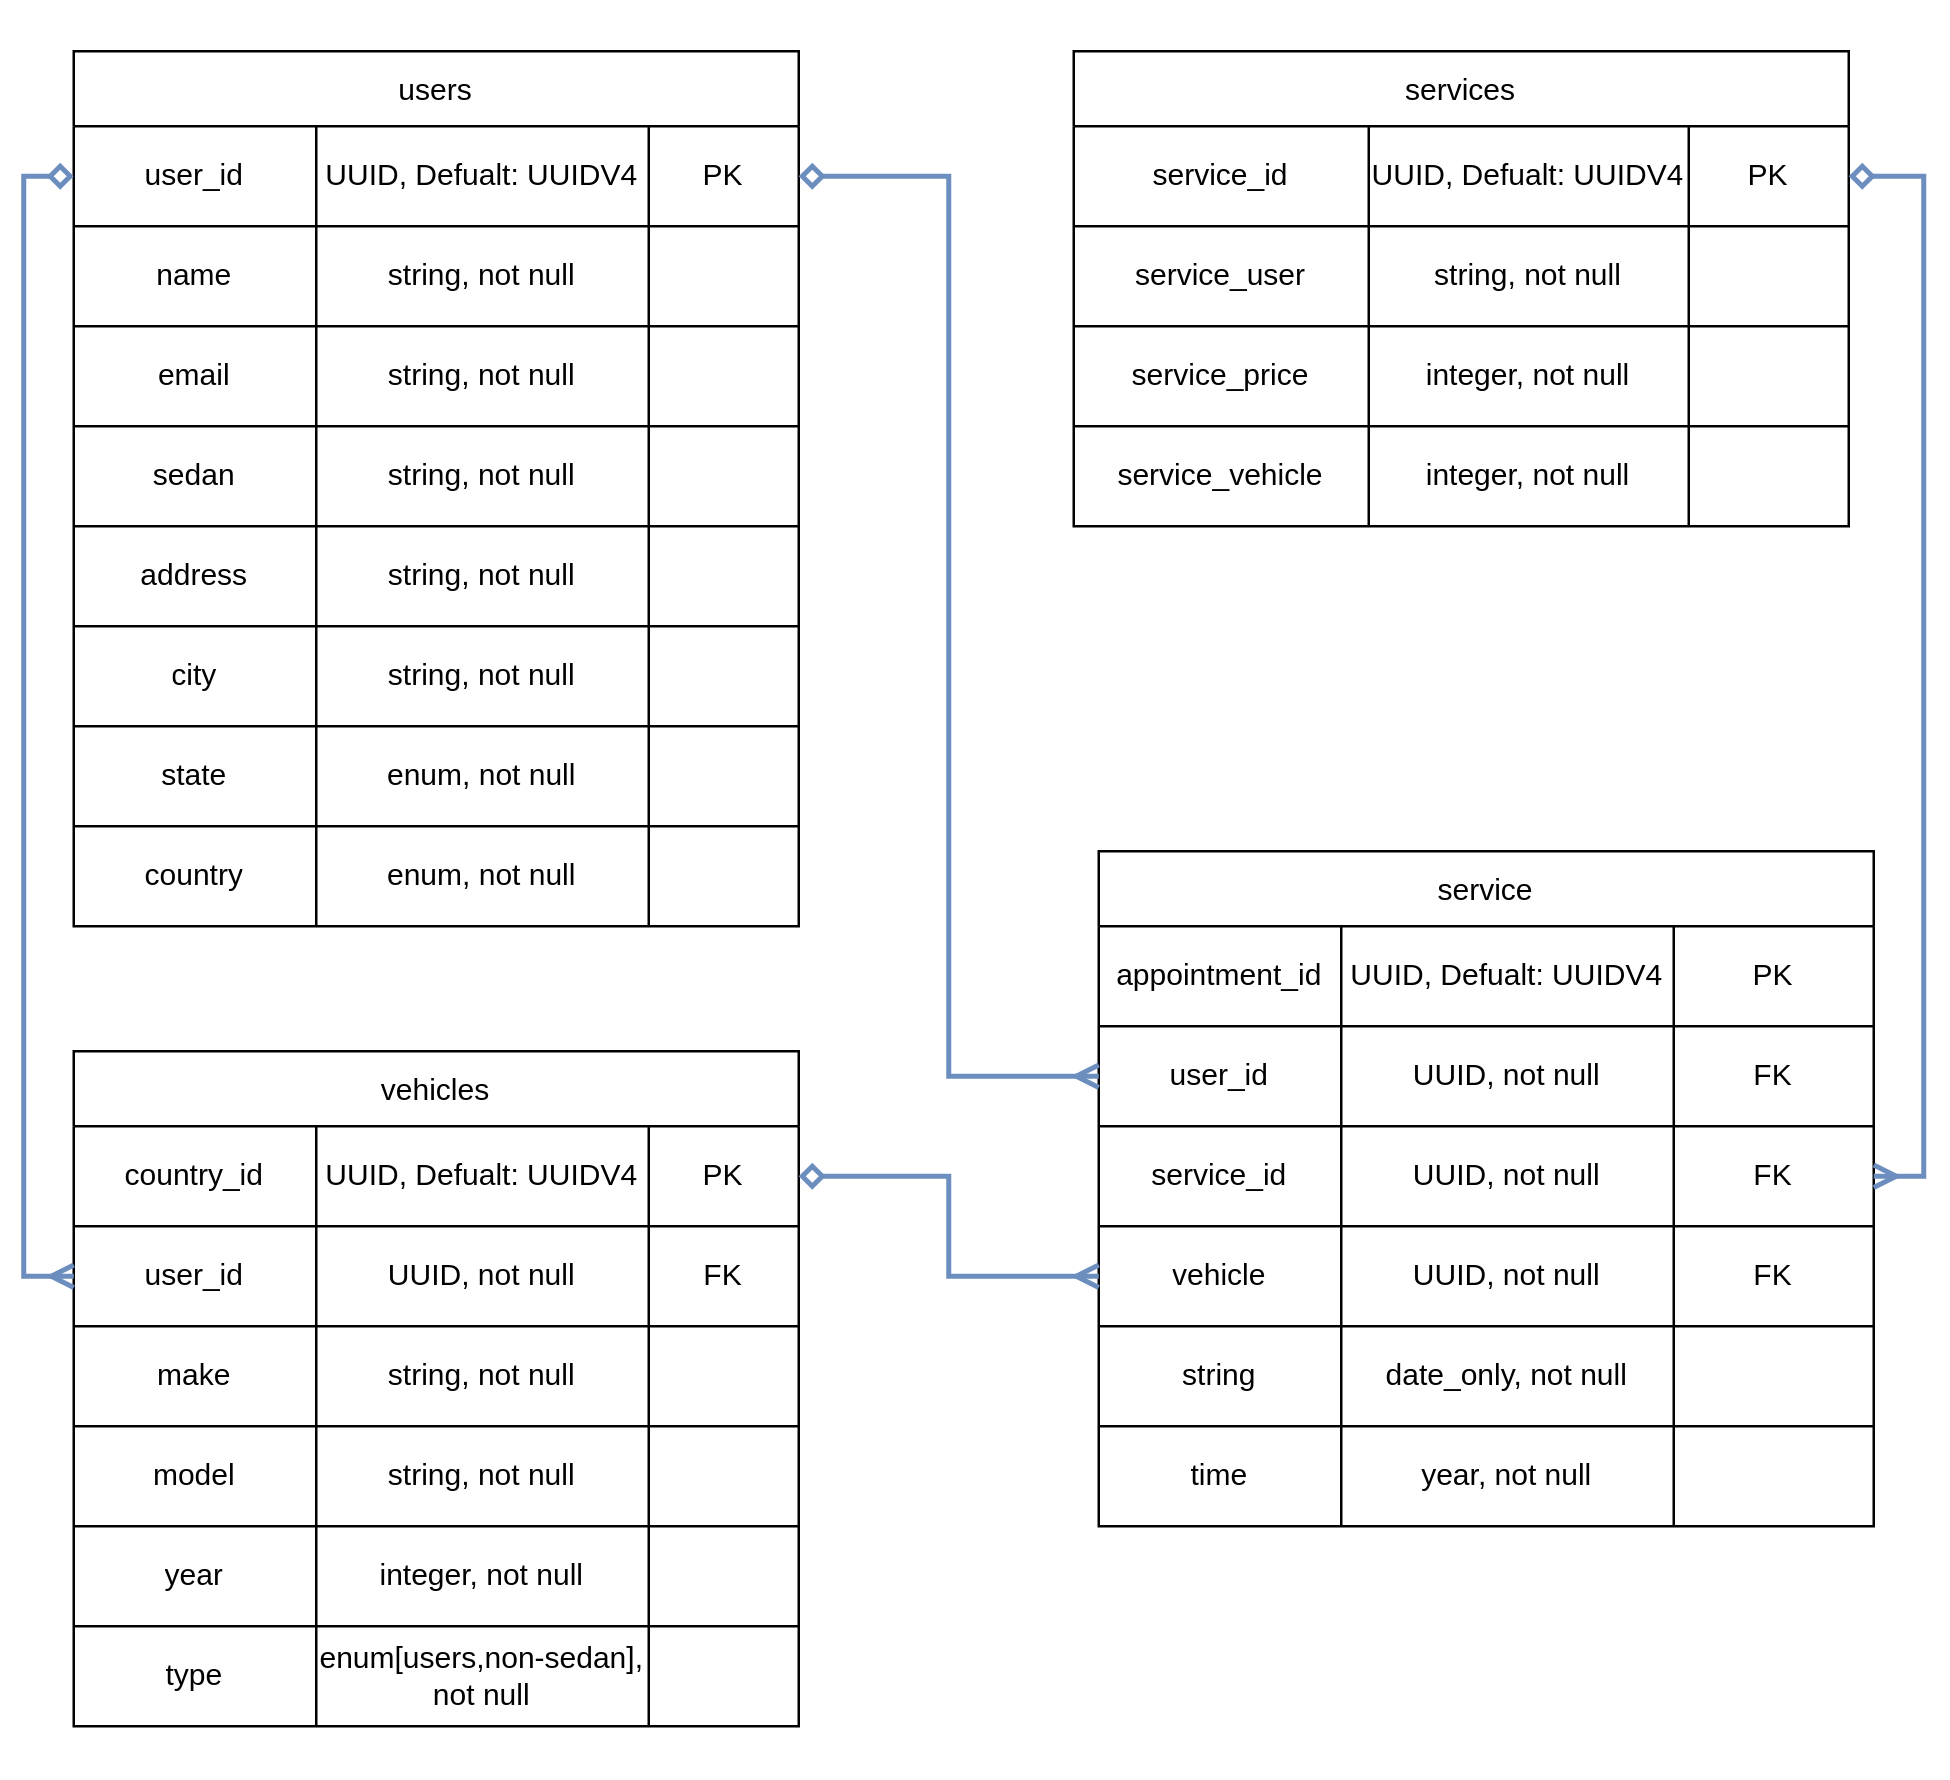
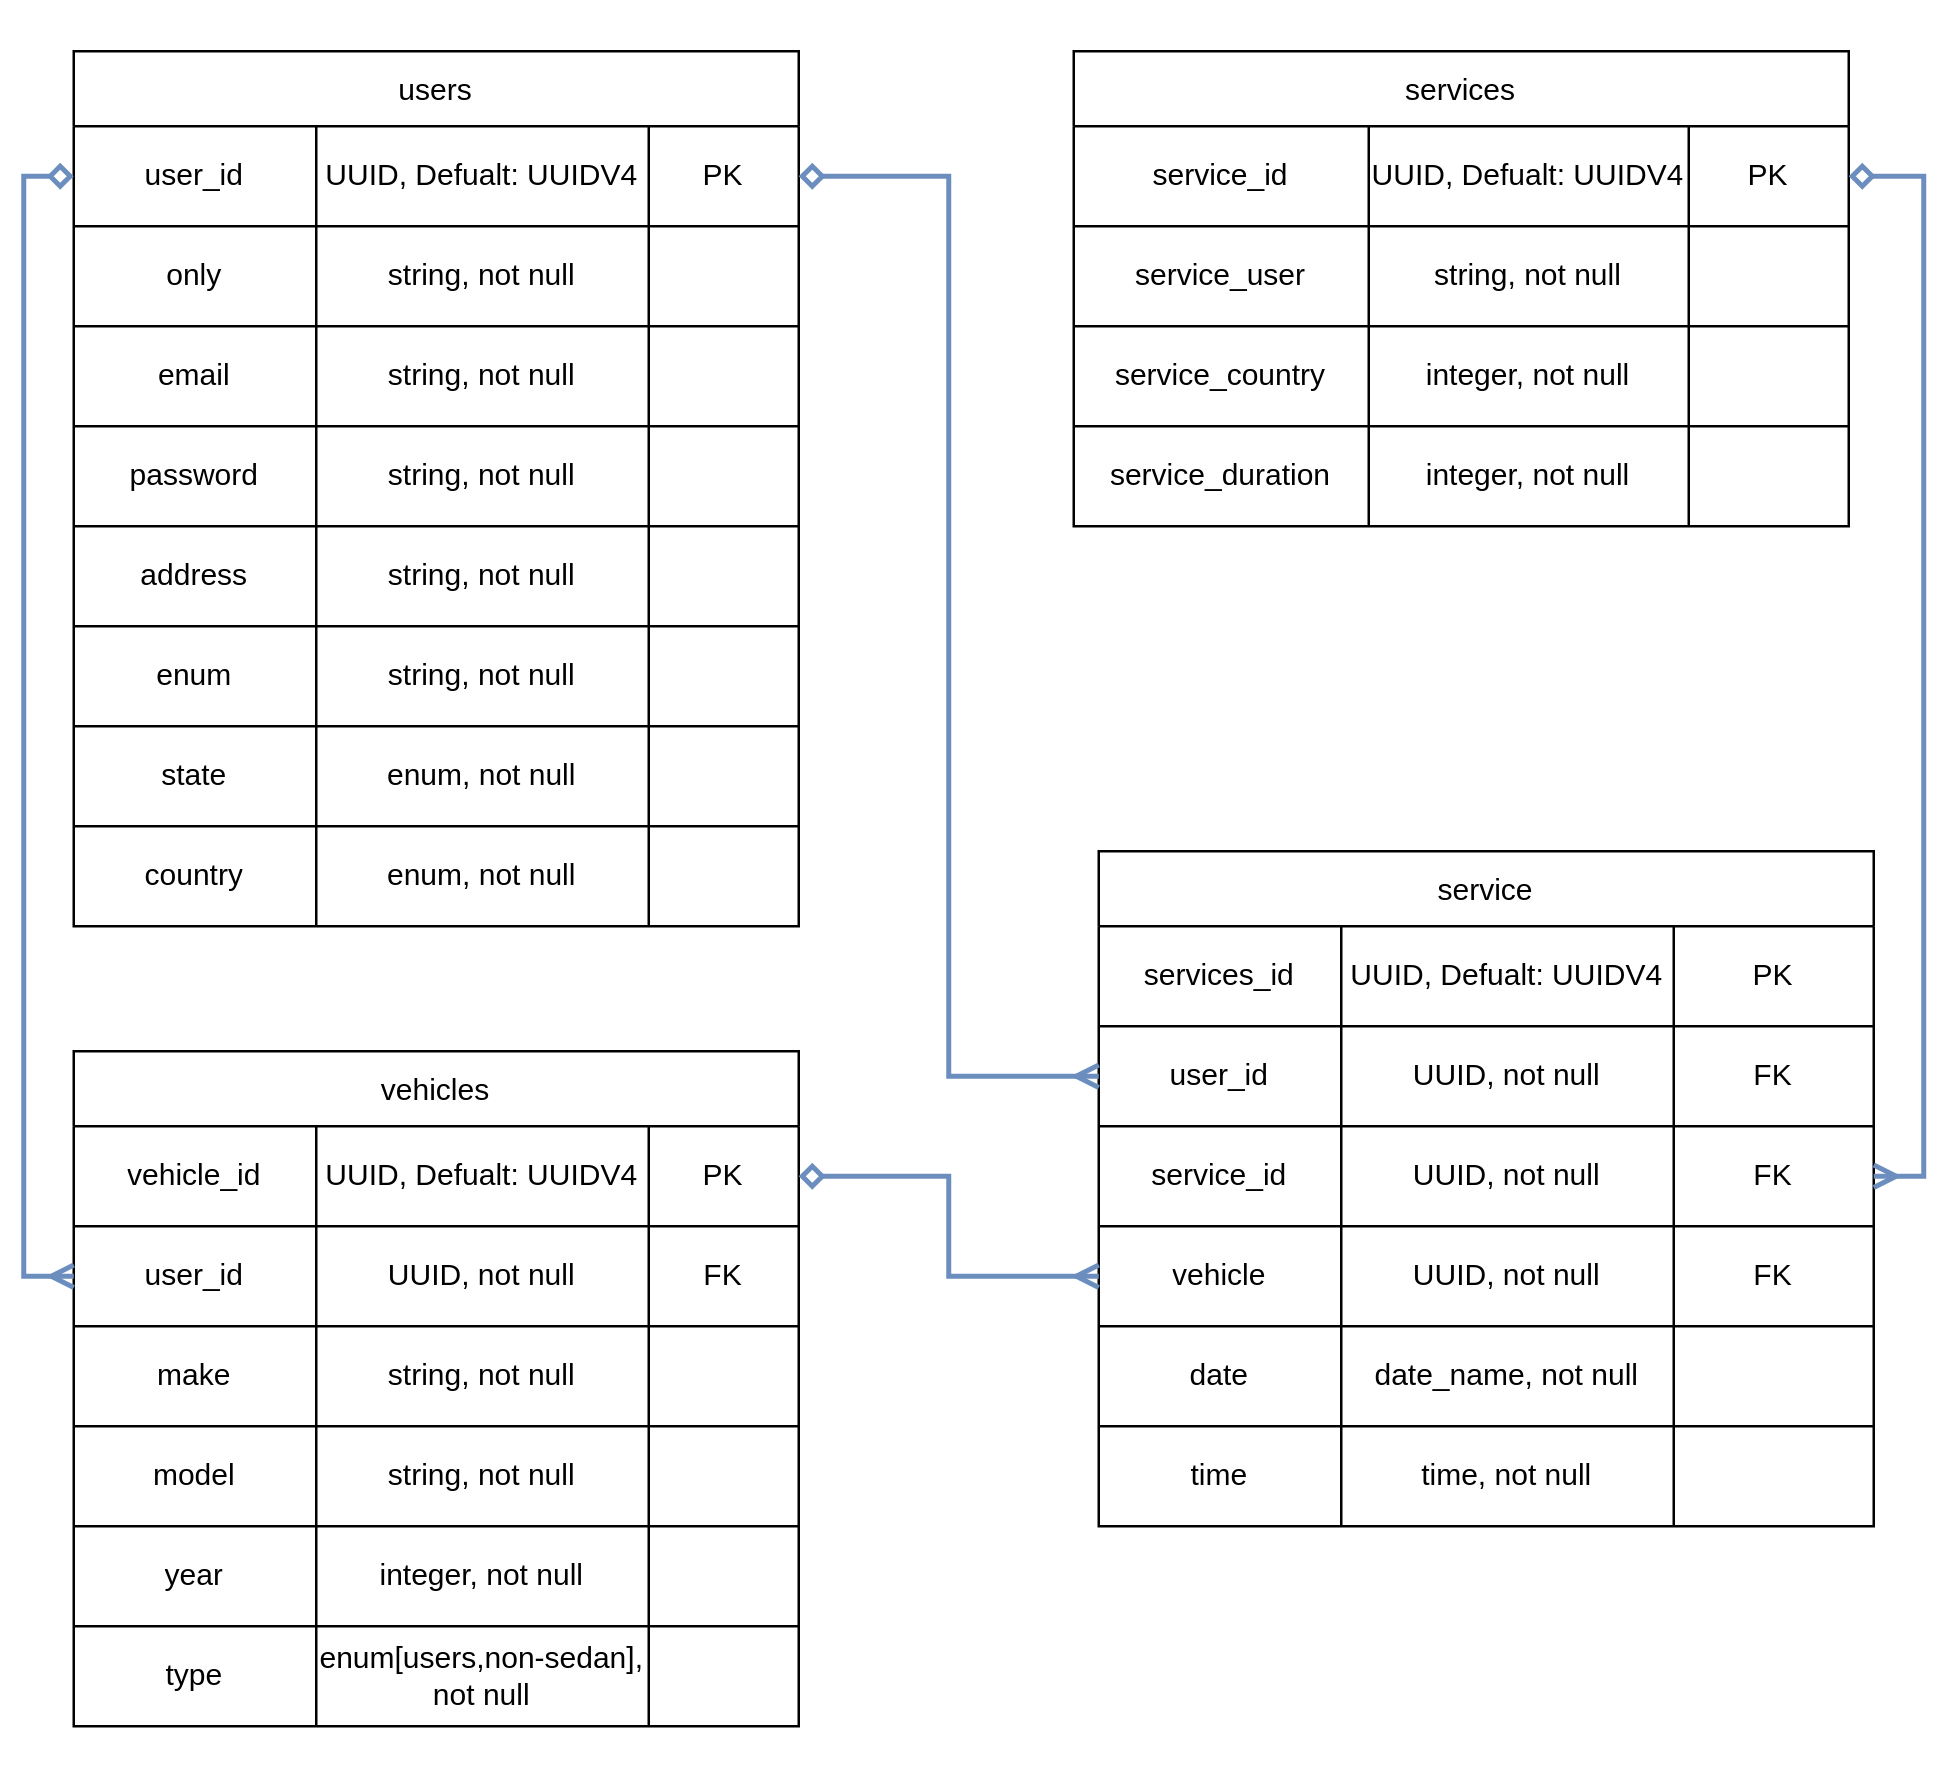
node "name": label "name" -> "only"
node "service_price": label "service_price" -> "service_country"
node "sedan": label "sedan" -> "password"
node "service_vehicle": label "service_vehicle" -> "service_duration"
node "city": label "city" -> "enum"
node "appointment_id": label "appointment_id" -> "services_id"
node "country_id": label "country_id" -> "vehicle_id"
node "string": label "string" -> "date"
node "date_only, not null": label "date_only, not null" -> "date_name, not null"
node "year, not null": label "year, not null" -> "time, not null"
